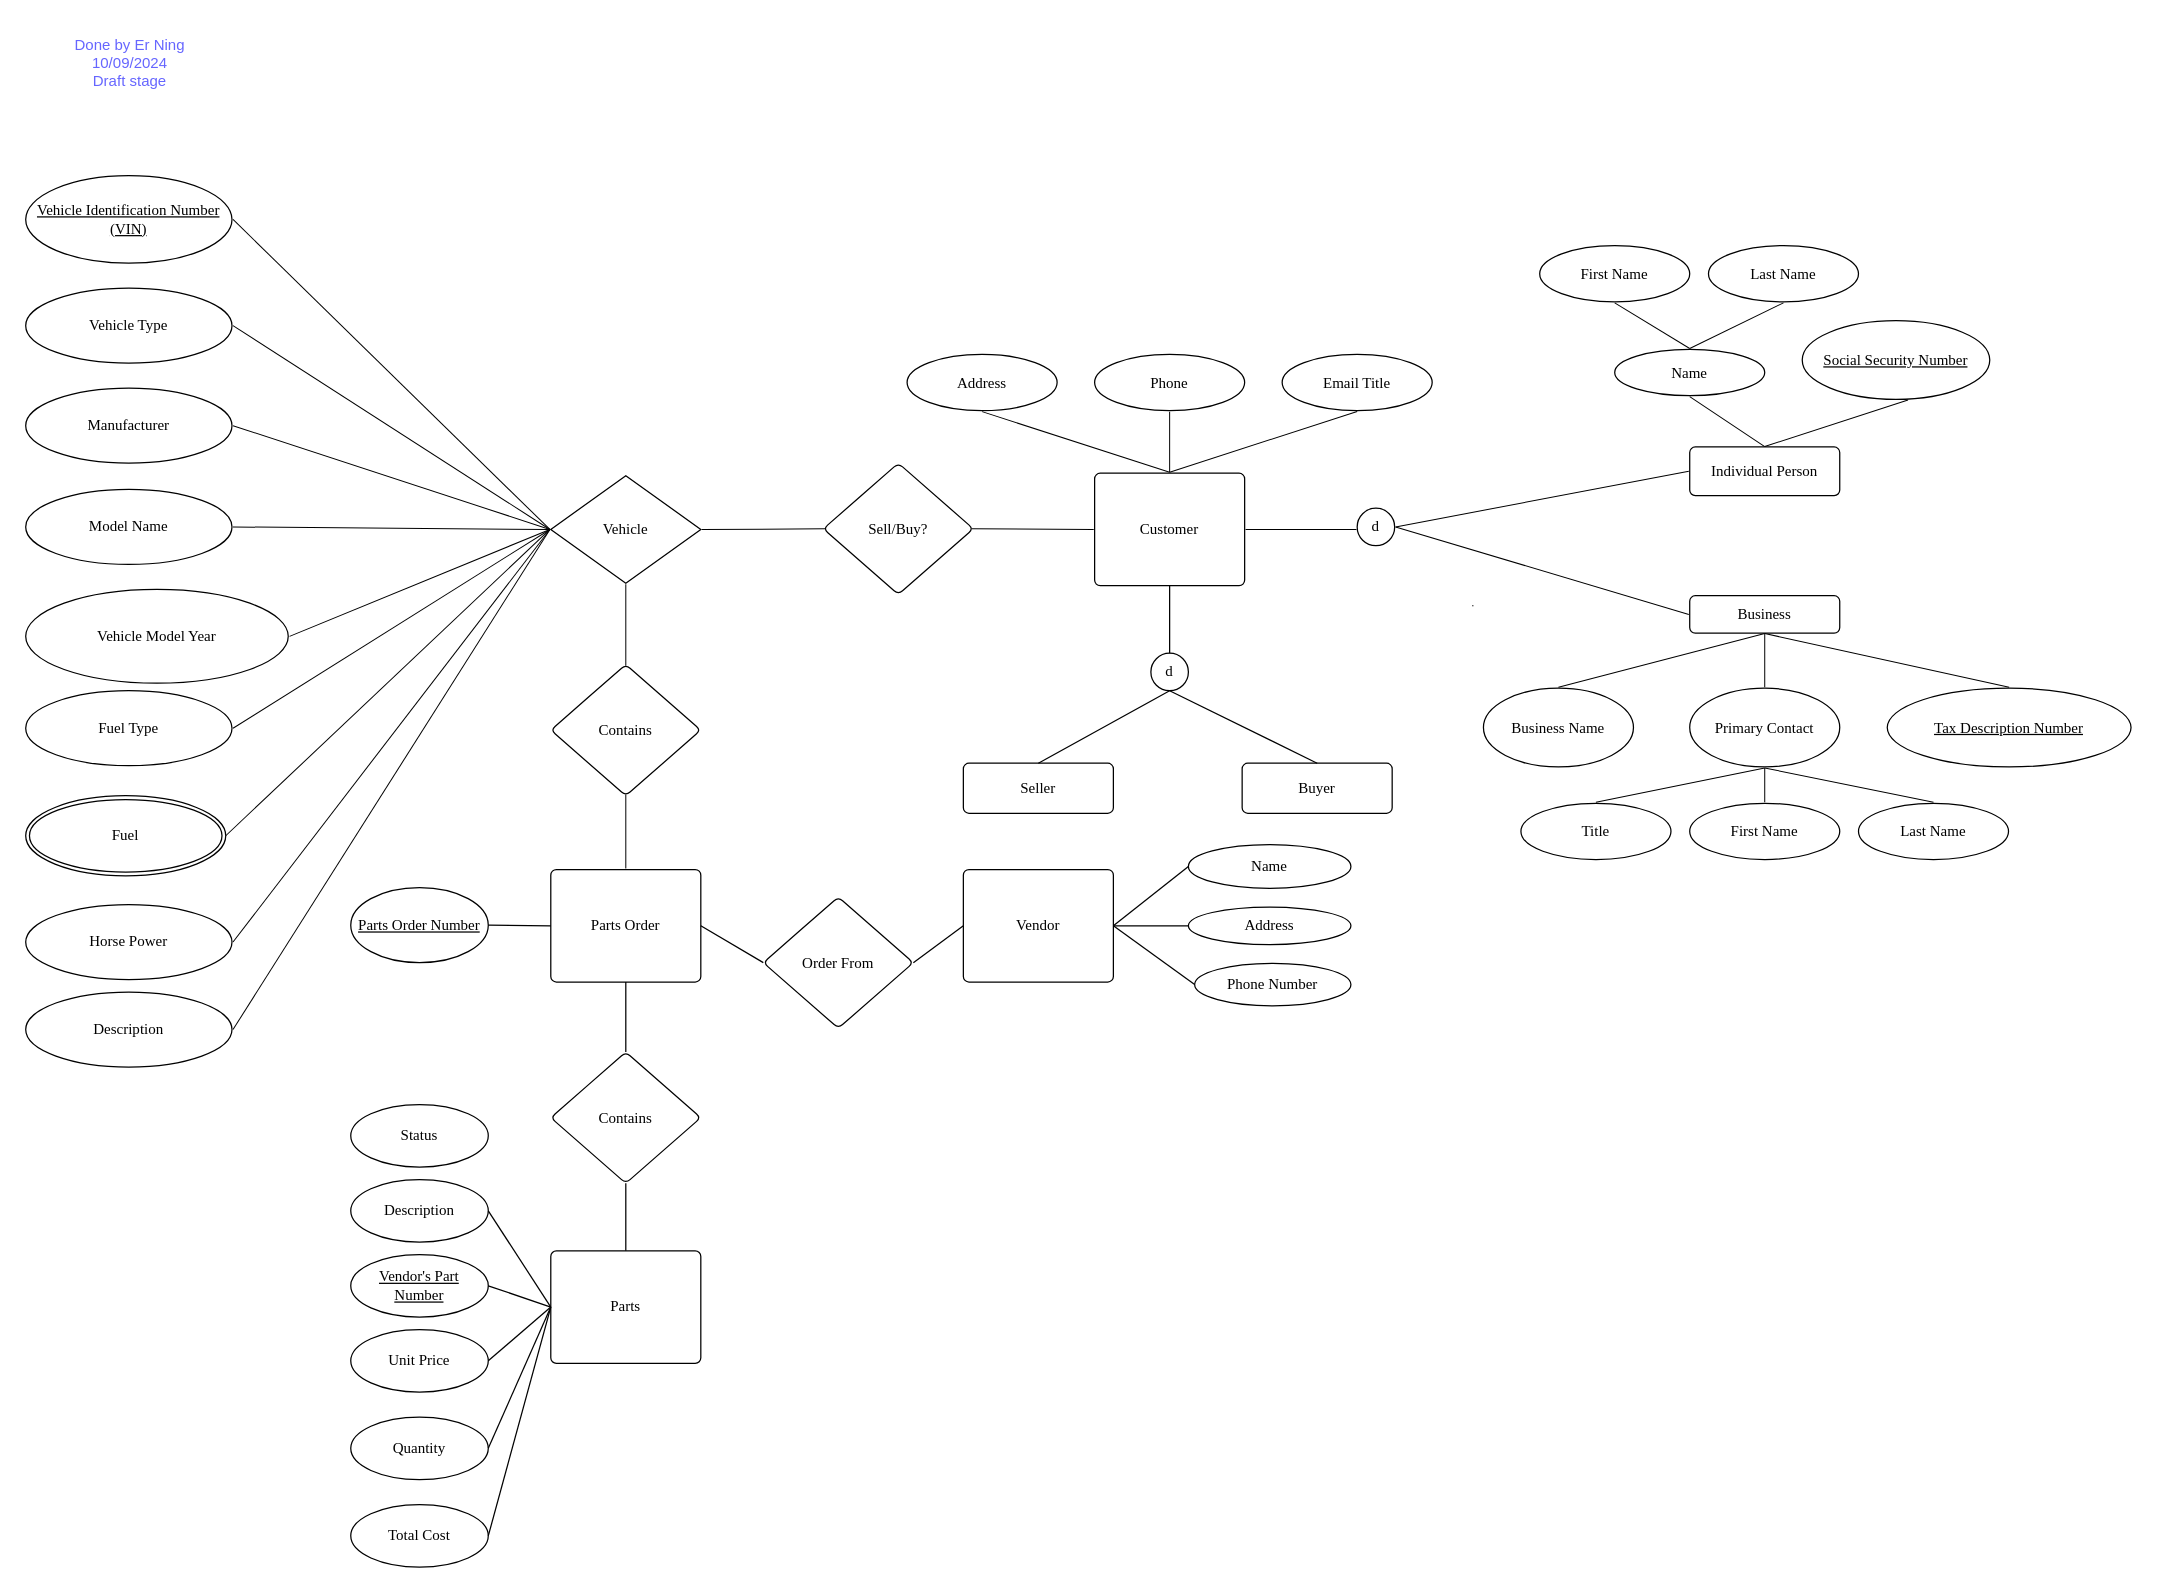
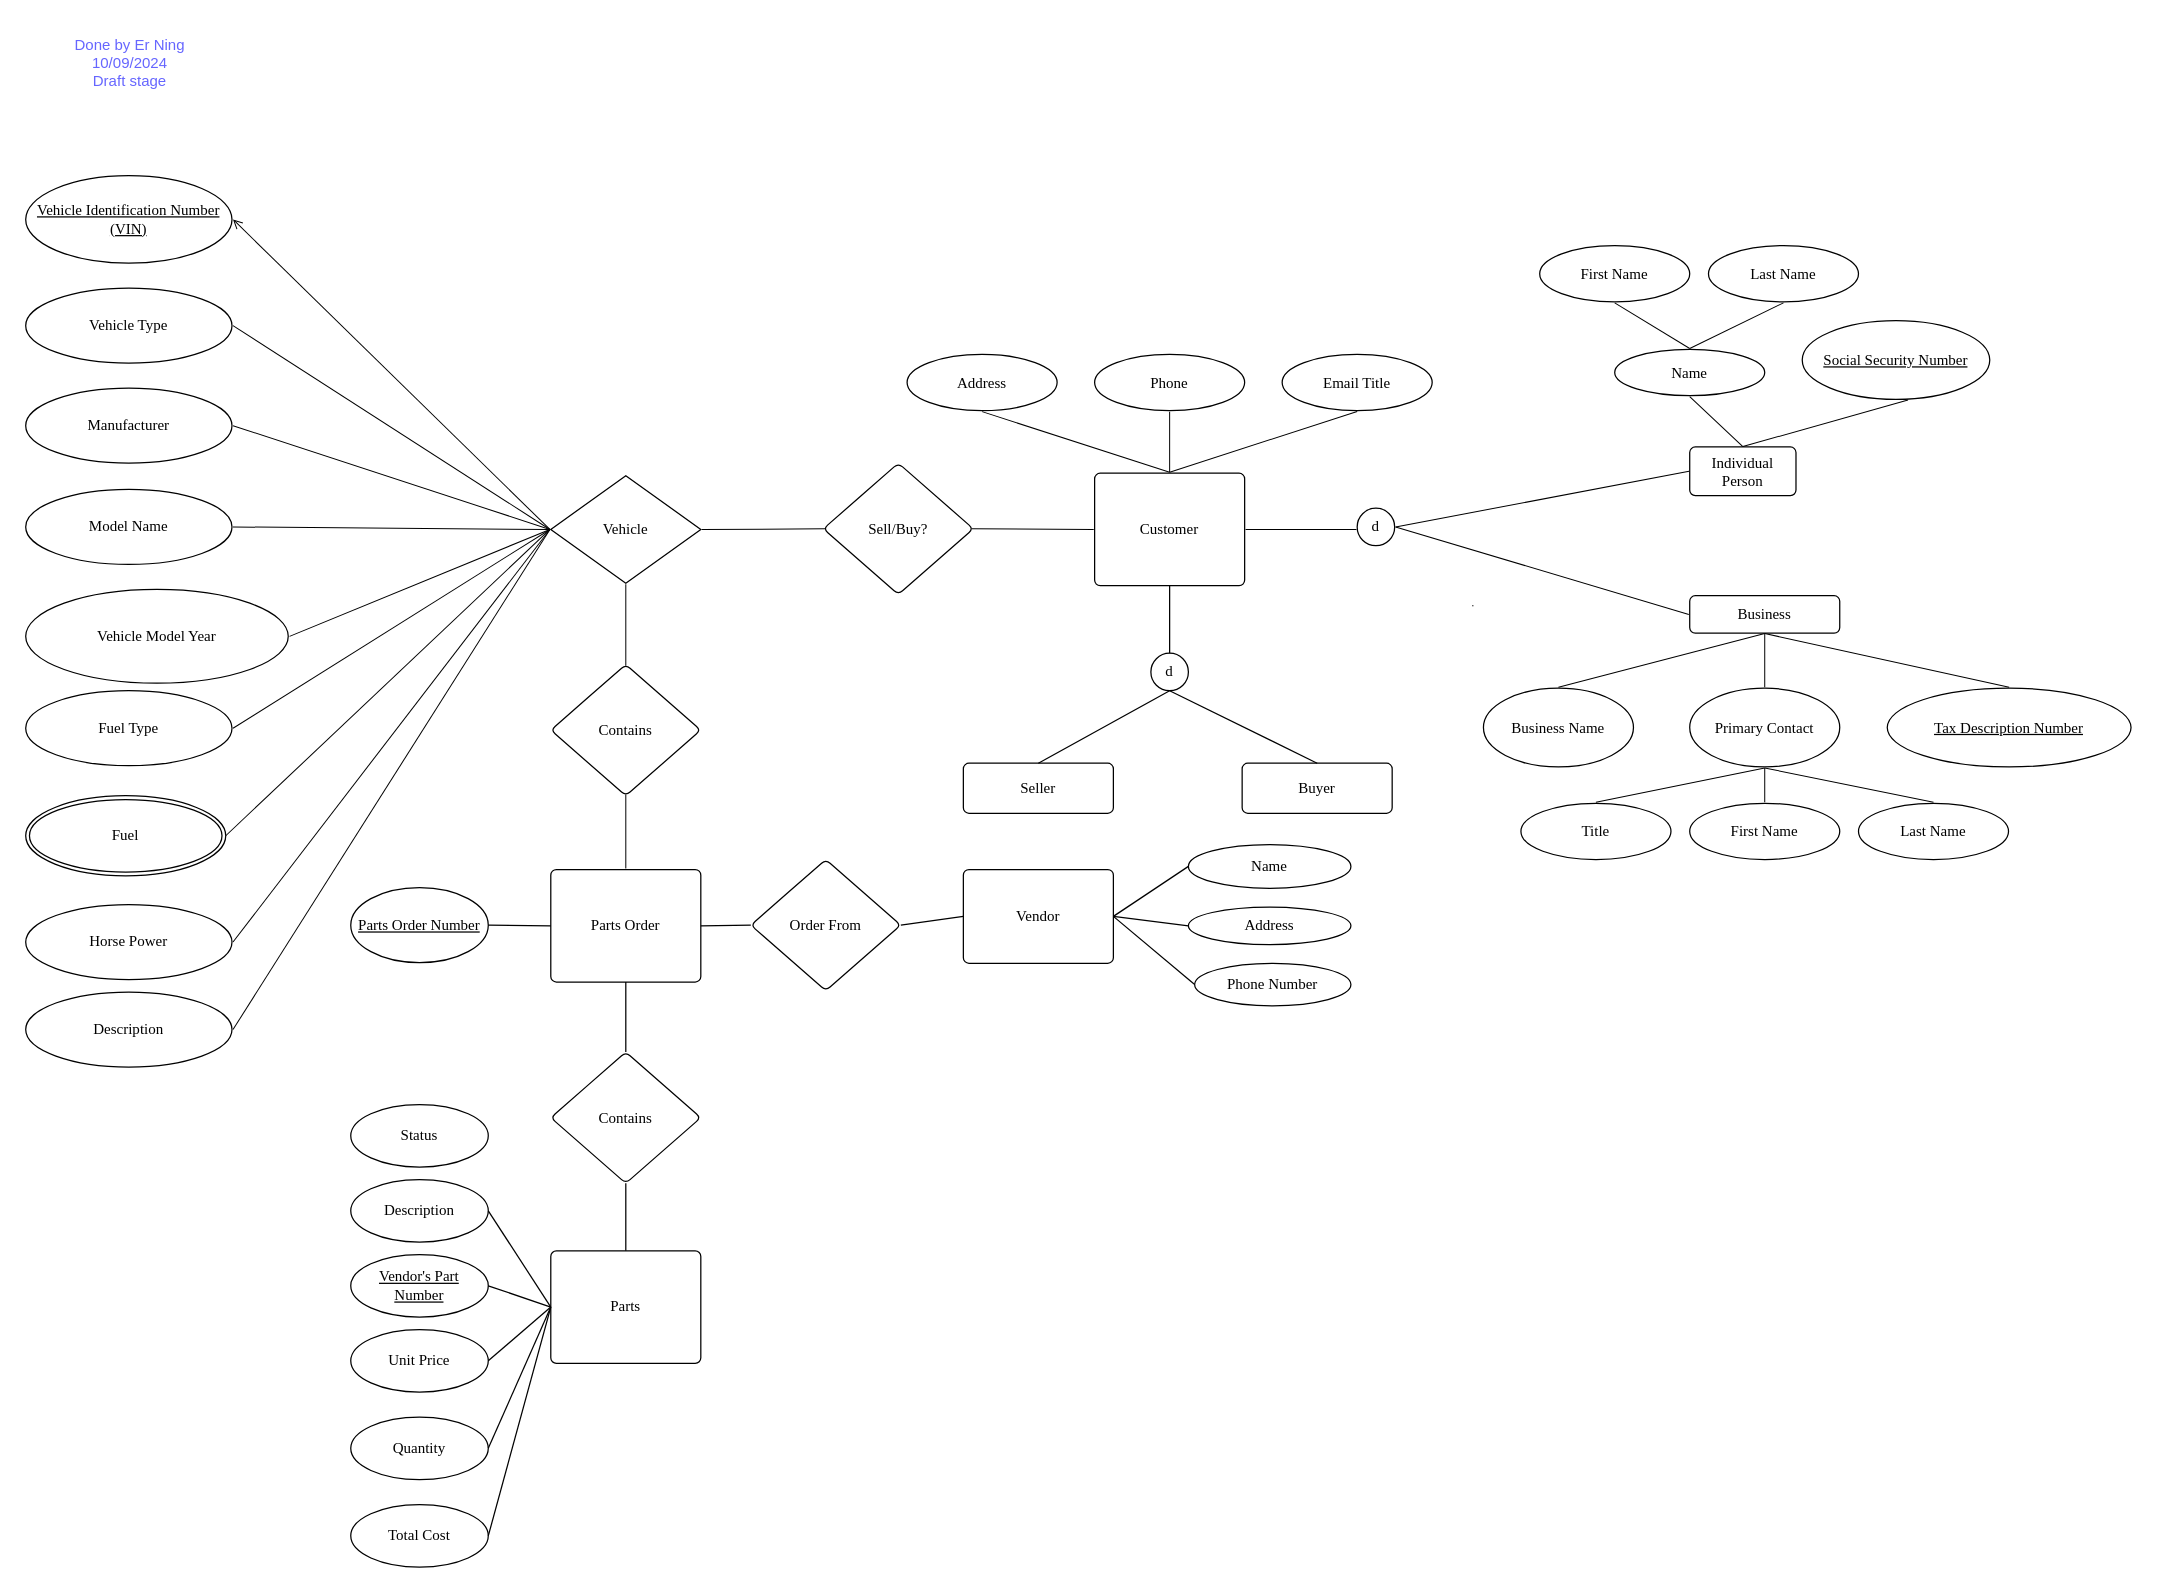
edge "Vehicle Identification Number (VIN)" -- "Vehicle": arrowhead none -> open
node "Individual Person": size 150x49 -> 106x49
node "Vendor": size 150x113 -> 150x94
node "Order From": moved (838, 963) -> (826, 925)
